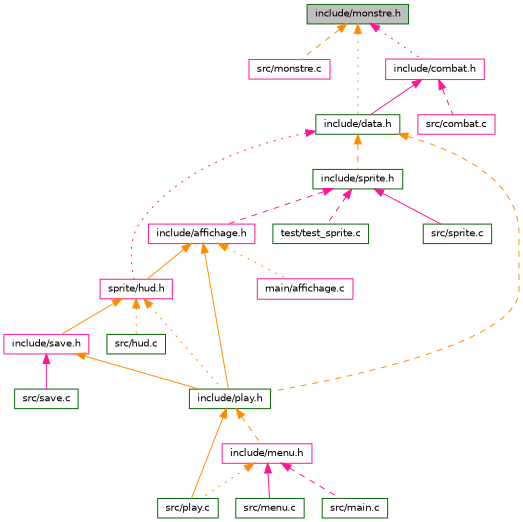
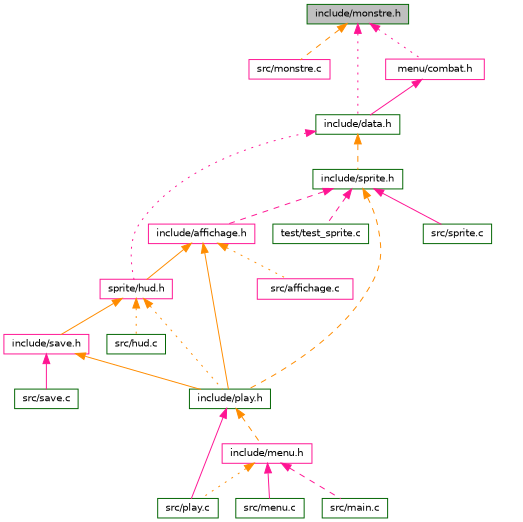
node "include/combat.h": label "include/combat.h" -> "menu/combat.h"
edge "include/data.h" -> "include/monstre.h": color darkorange -> deeppink
node "src/combat.c": removed
node "main/affichage.c": label "main/affichage.c" -> "src/affichage.c"
edge "include/play.h" -> "include/data.h": now "include/play.h" -> "include/sprite.h"
edge "src/play.c" -> "include/play.h": color darkorange -> deeppink
